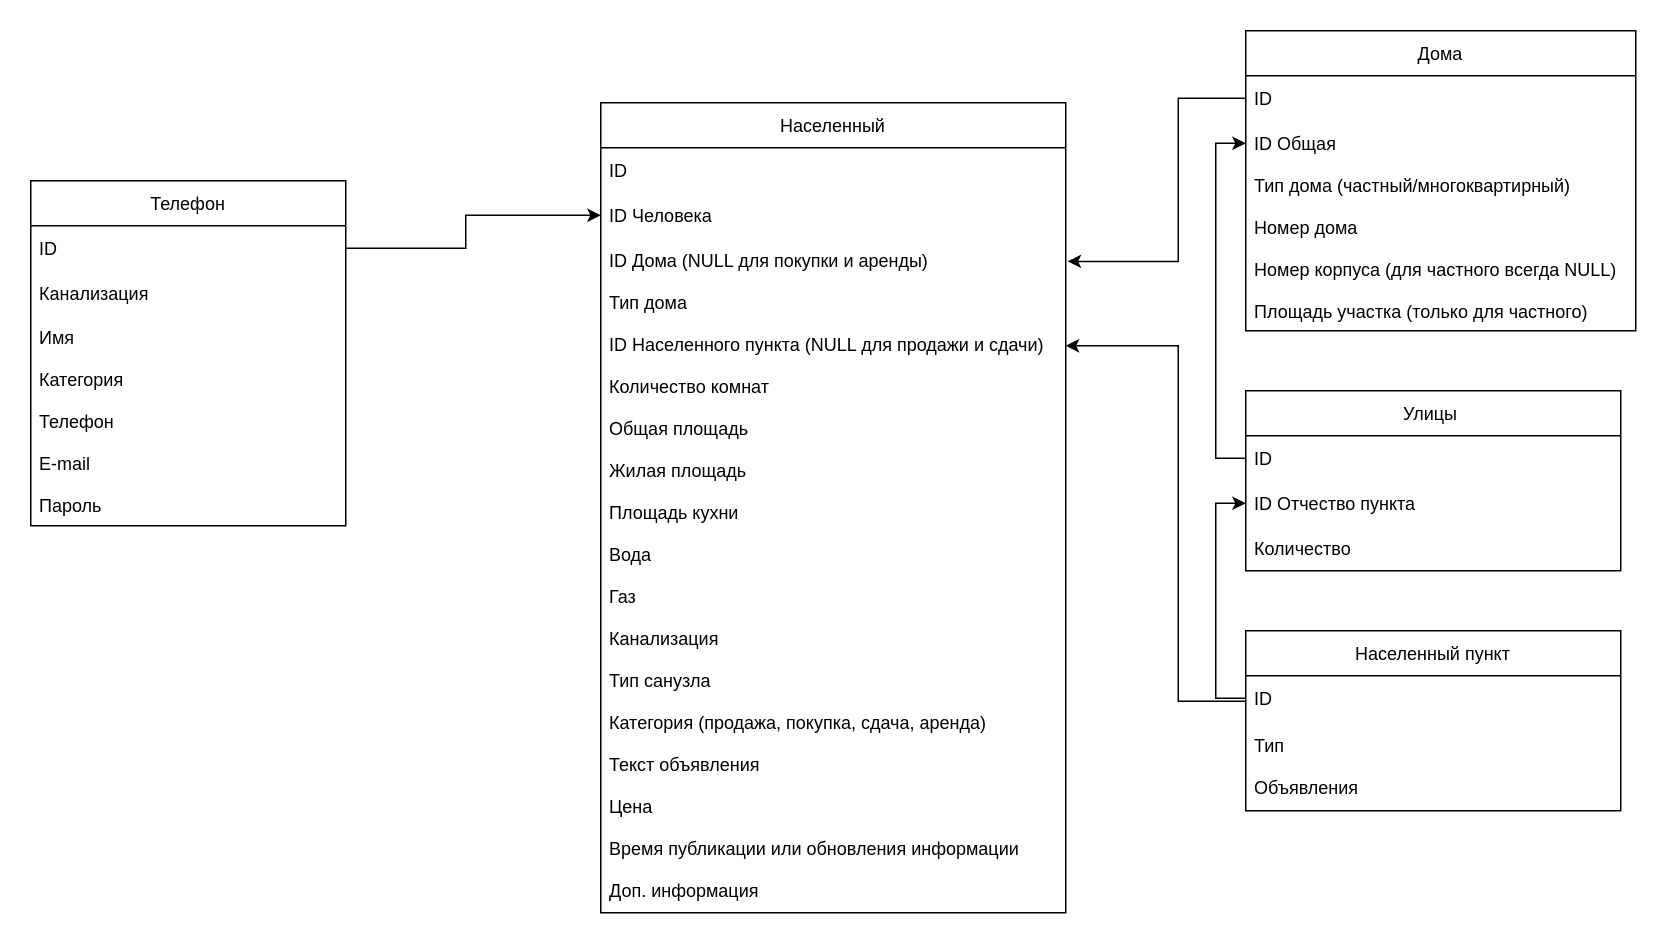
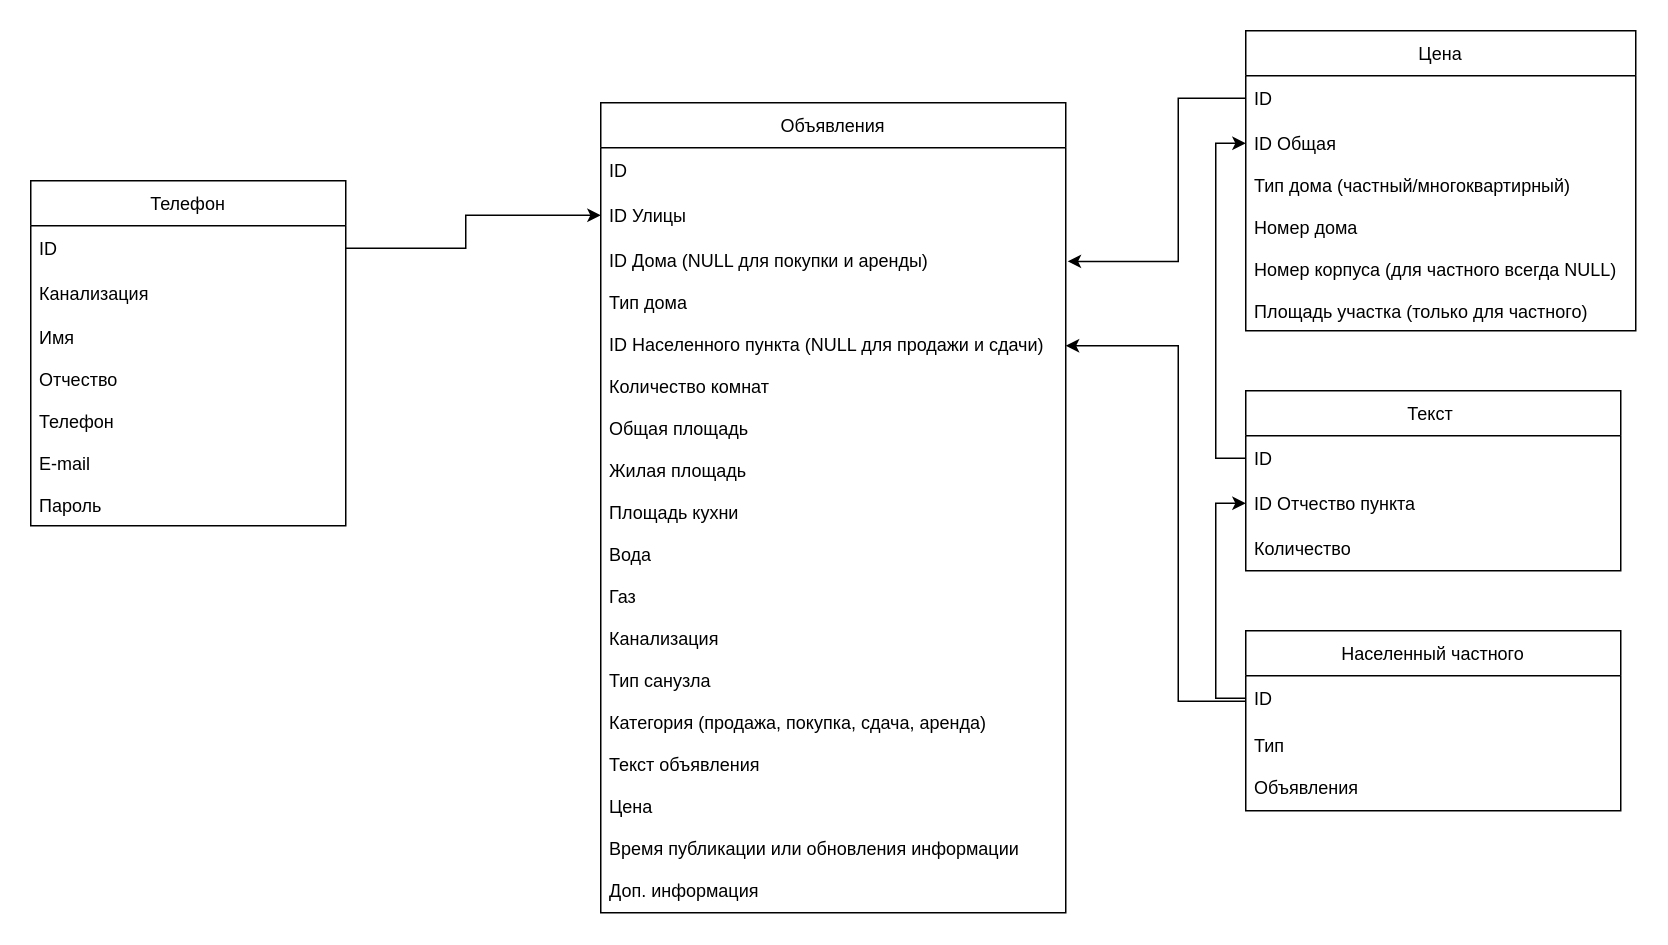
node "Дома": label "Дома" -> "Цена"
node "Населенный": label "Населенный" -> "Объявления"
node "ID Человека": label "ID Человека" -> "ID Улицы"
node "Имя Категория Телефон E-mail Пароль": label "Имя Категория Телефон E-mail Пароль" -> "Имя Отчество Телефон E-mail Пароль"
node "Улицы": label "Улицы" -> "Текст"
node "Населенный пункт": label "Населенный пункт" -> "Населенный частного"
